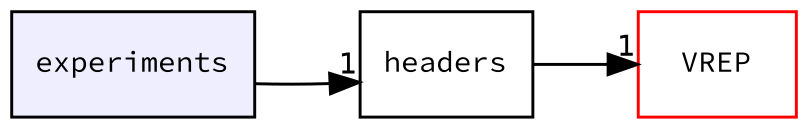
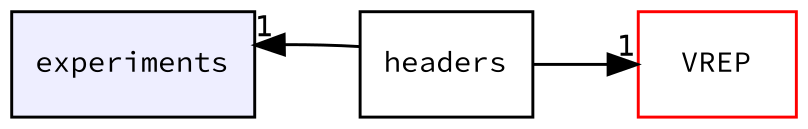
edge "experiments" -> "headers": reversed
